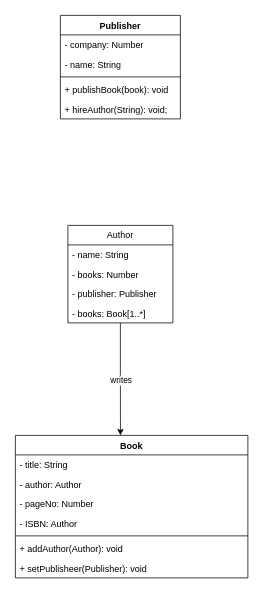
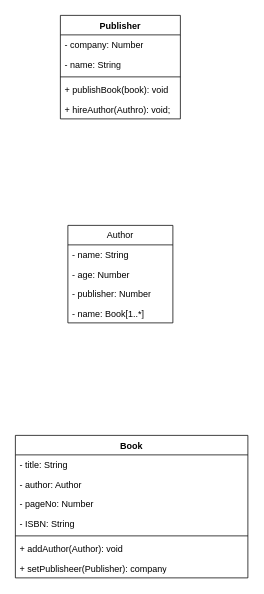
node "+ hireAuthor(String): void;": label "+ hireAuthor(String): void;" -> "+ hireAuthor(Authro): void;"
node "- books: Number": label "- books: Number" -> "- age: Number"
node "- publisher: Publisher": label "- publisher: Publisher" -> "- publisher: Number"
node "- books: Book[1..*]": label "- books: Book[1..*]" -> "- name: Book[1..*]"
edge "Author" -> "Book": removed, label "writes"
node "- ISBN: Author": label "- ISBN: Author" -> "- ISBN: String"
node "+ setPublisheer(Publisher): void": label "+ setPublisheer(Publisher): void" -> "+ setPublisheer(Publisher): company"
